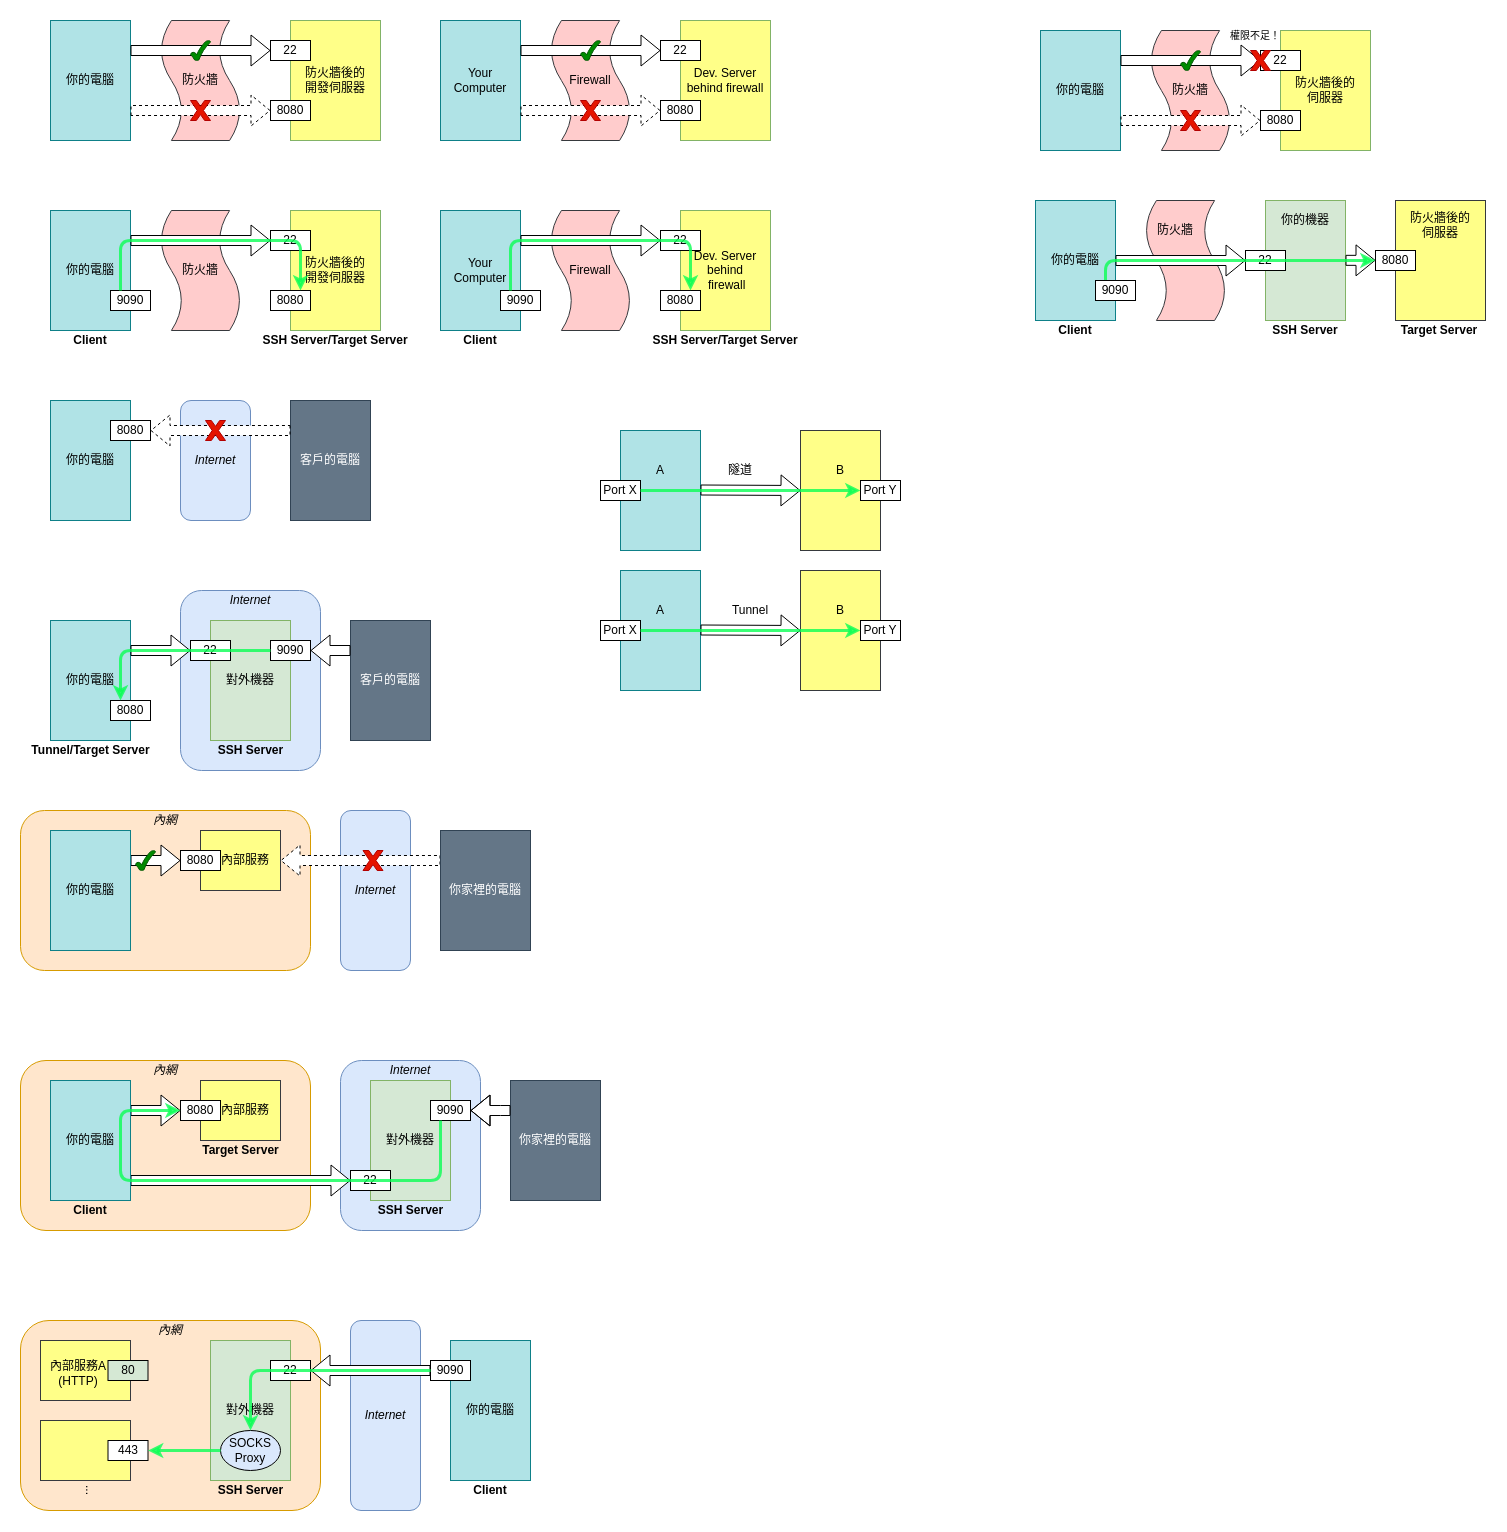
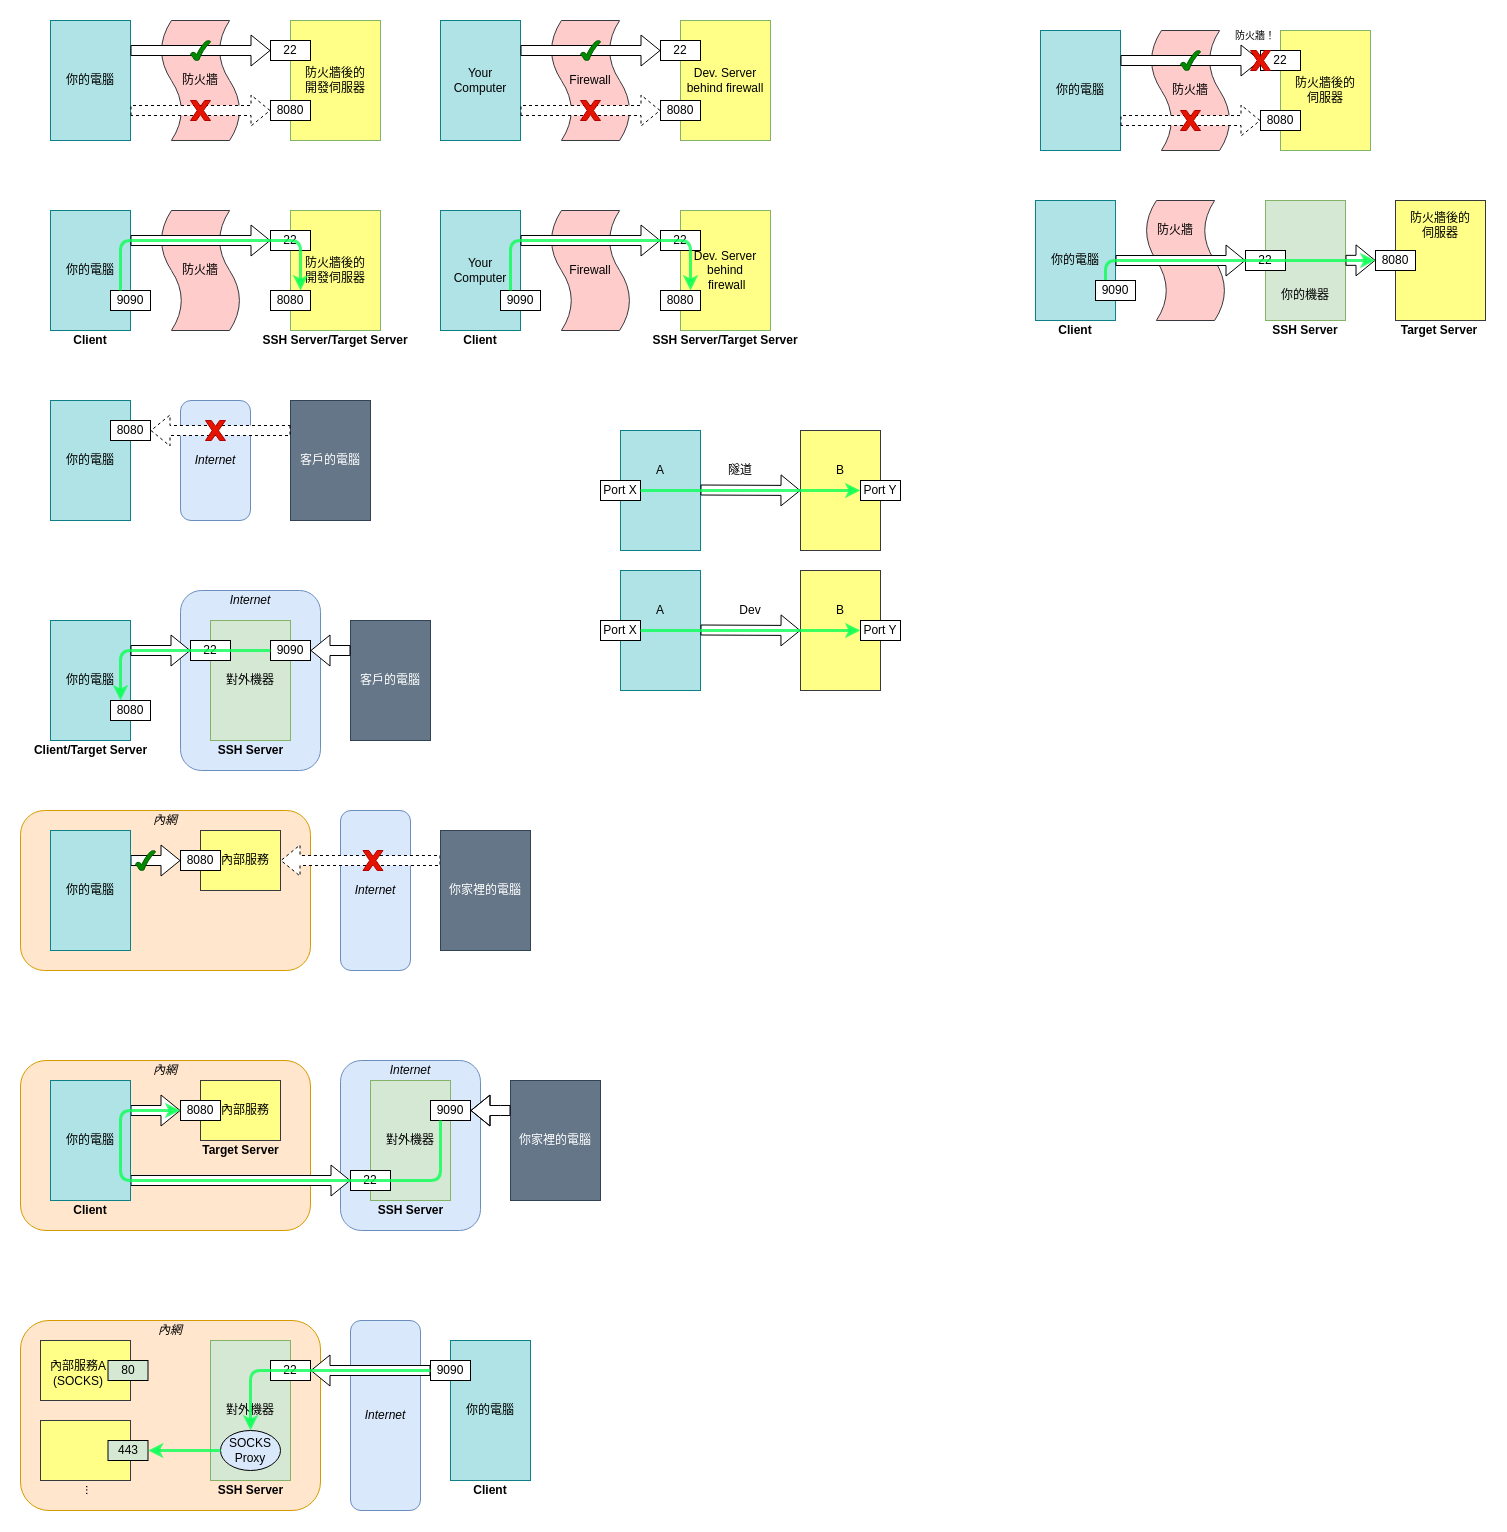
node "權限不足！": label "權限不足！" -> "防火牆！"
node "你的機器": moved (1306, 221) -> (1306, 296)
node "Tunnel": label "Tunnel" -> "Dev"
node "Tunnel/Target Server": label "Tunnel/Target Server" -> "Client/Target Server"
node "內部服務A (HTTP)": label "內部服務A (HTTP)" -> "內部服務A (SOCKS)"
node "443": fillcolor #ffffff -> #d5e8d4
